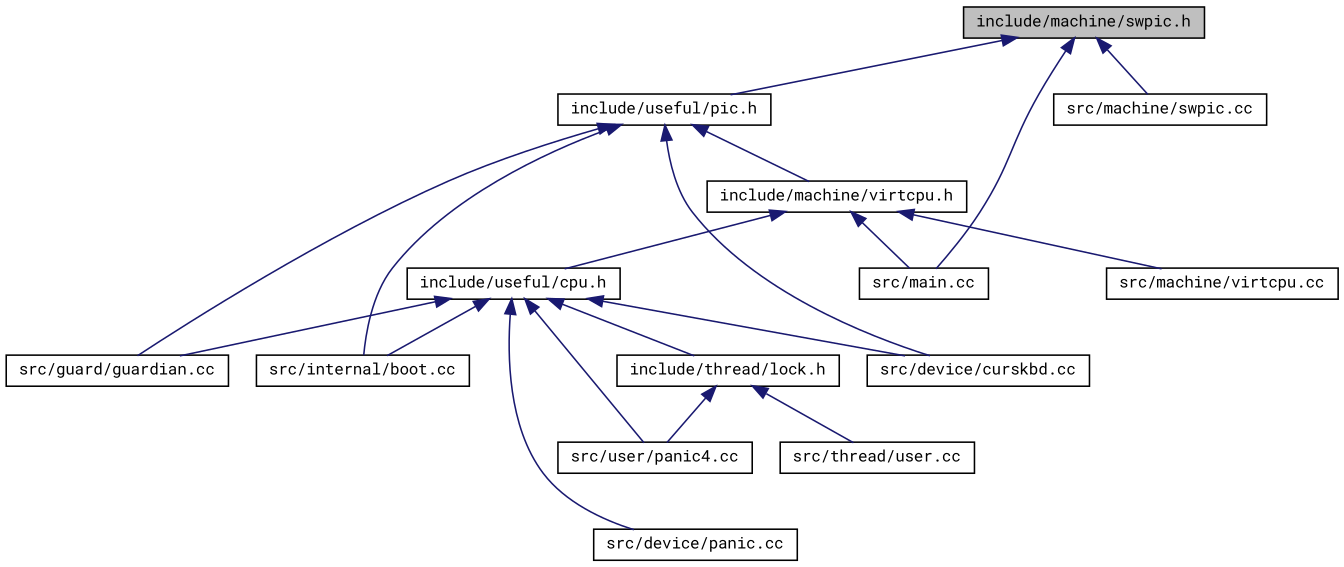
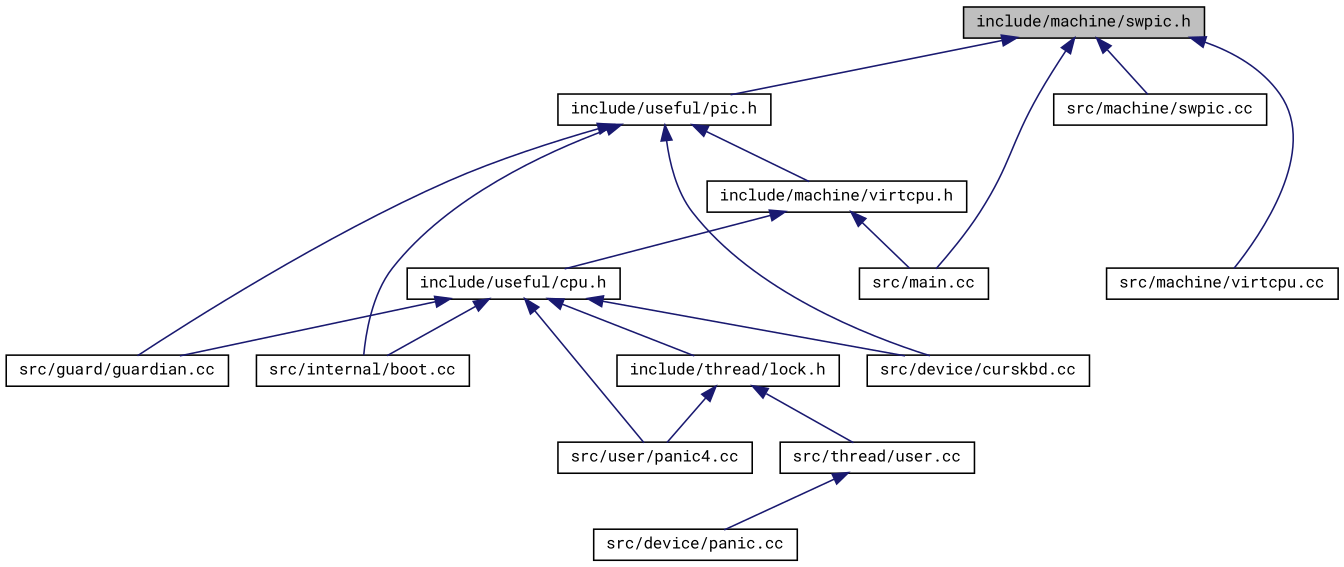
edge "src/machine/virtcpu.cc" -> "include/machine/virtcpu.h": now "src/machine/virtcpu.cc" -> "include/machine/swpic.h"
edge "src/device/panic.cc" -> "include/useful/cpu.h": now "src/device/panic.cc" -> "src/thread/user.cc"
